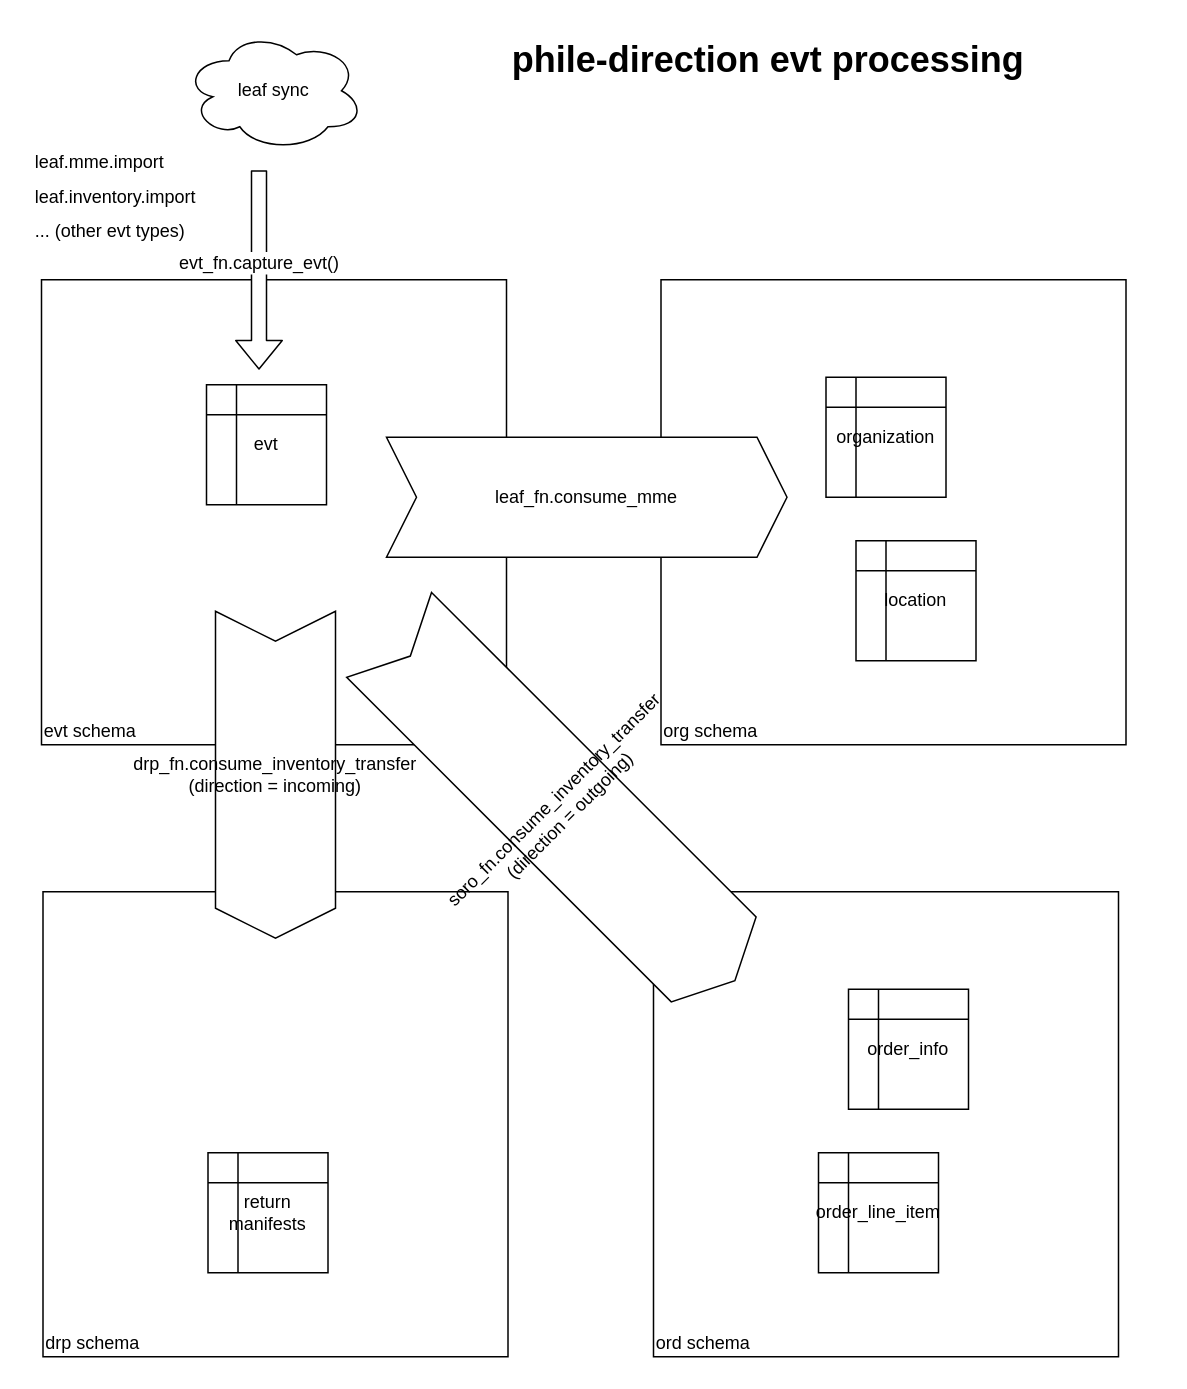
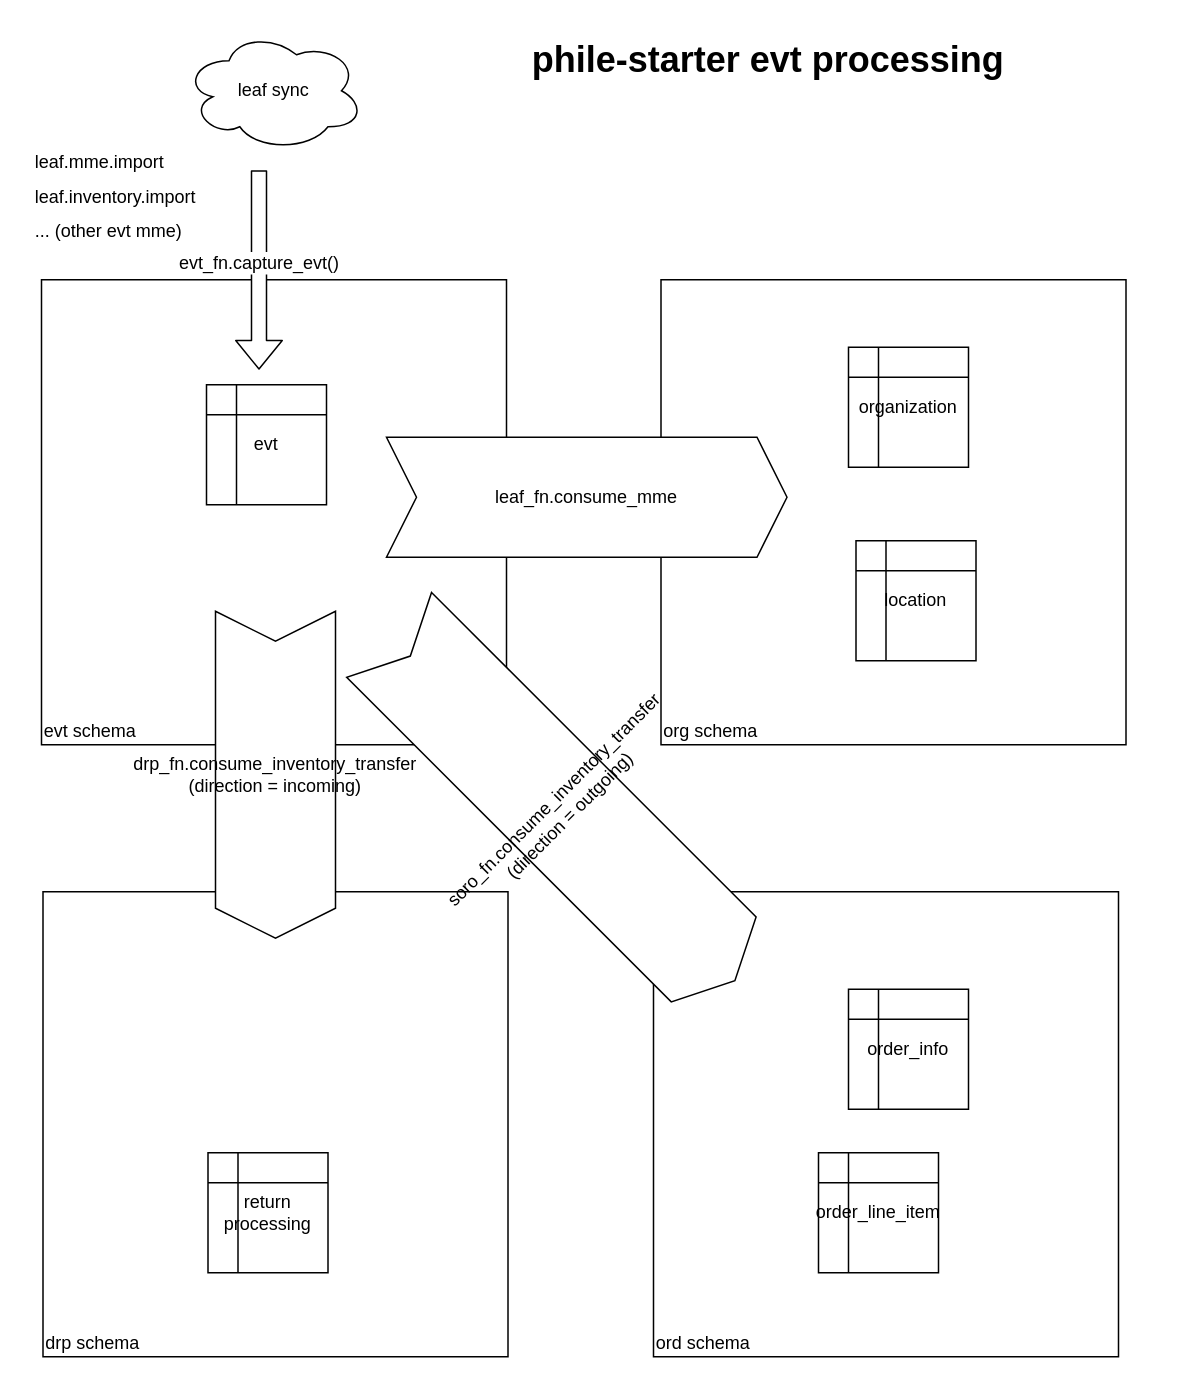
node "phile-direction evt processing": label "phile-direction evt processing" -> "phile-starter evt processing"
node "... (other evt types)": label "... (other evt types)" -> "... (other evt mme)"
node "organization": moved (886, 437) -> (908, 407)
node "return manifests": label "return manifests" -> "return processing"
